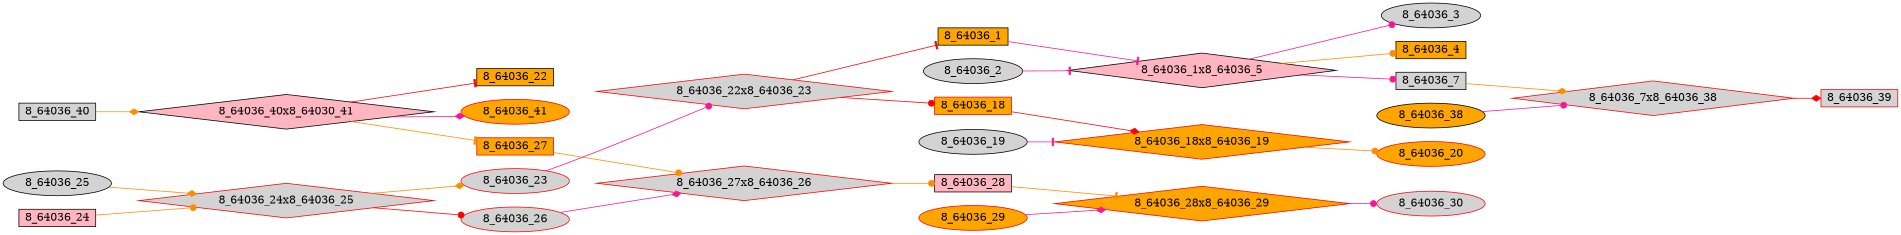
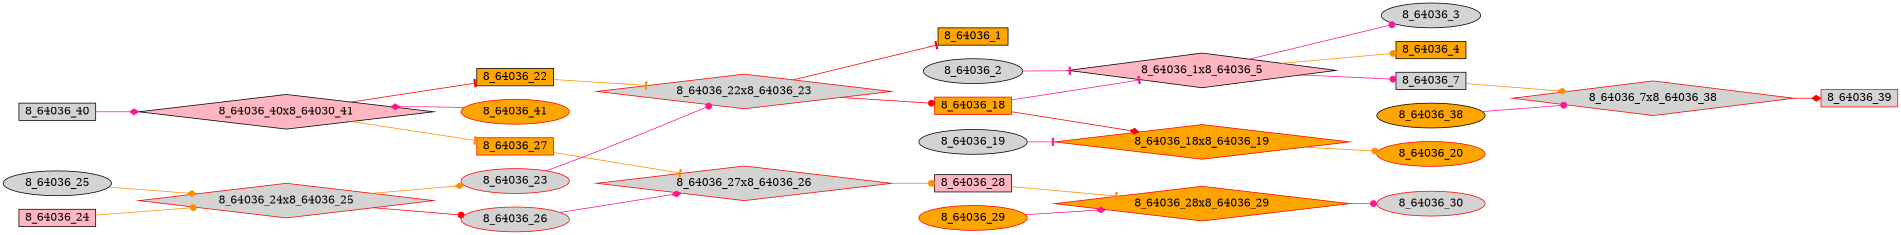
edge "8_64036_1" -> "8_64036_1x8_64036_5": now "8_64036_18" -> "8_64036_1x8_64036_5"
edge "8_64036_22" -> "8_64036_22x8_64036_23": added
edge "8_64036_40" -> "8_64036_40x8_64030_41": color darkorange -> deeppink
edge "8_64036_40x8_64030_41" -> "8_64036_41": reversed
edge "8_64036_27" -> "8_64036_27x8_64036_26": arrowhead dot -> tee
